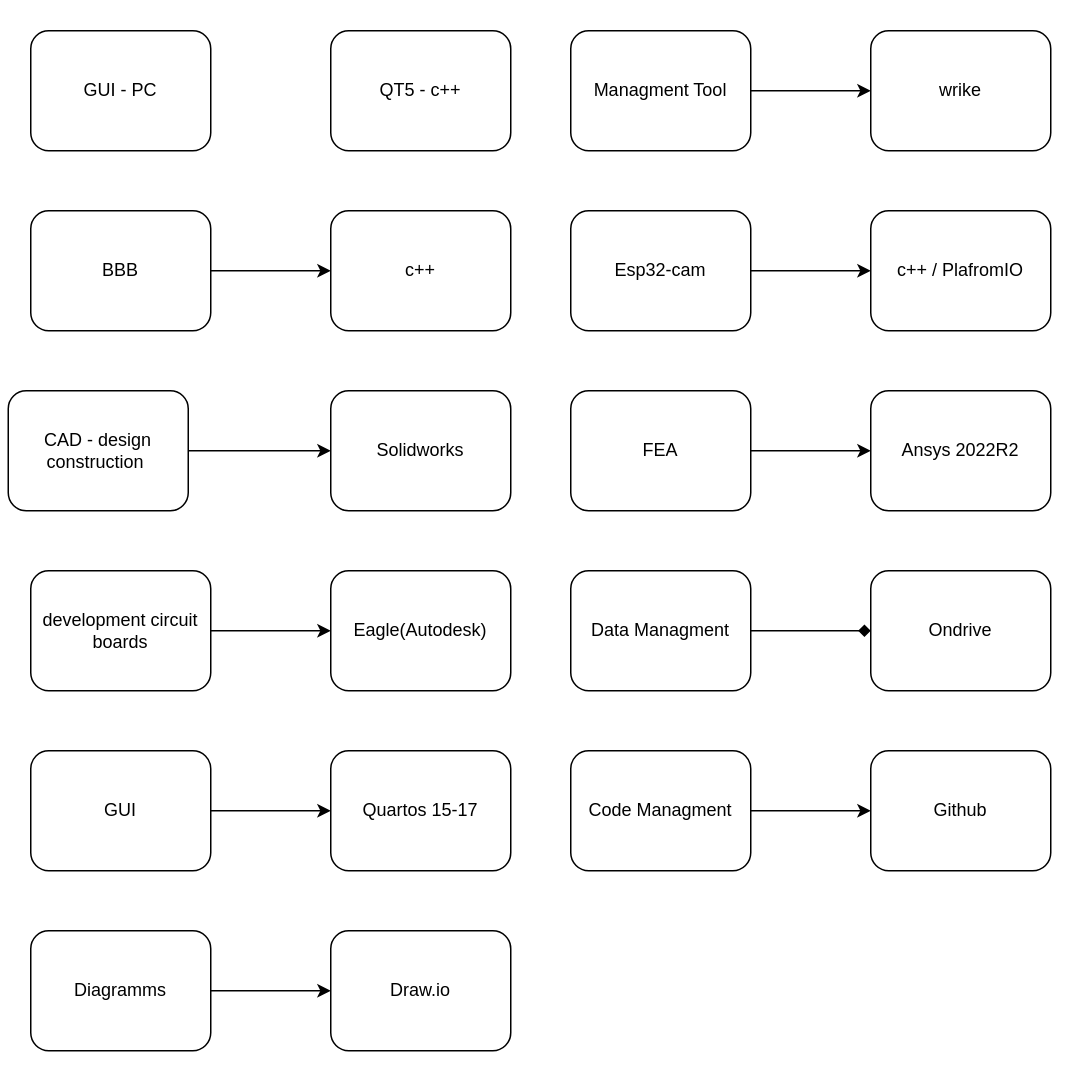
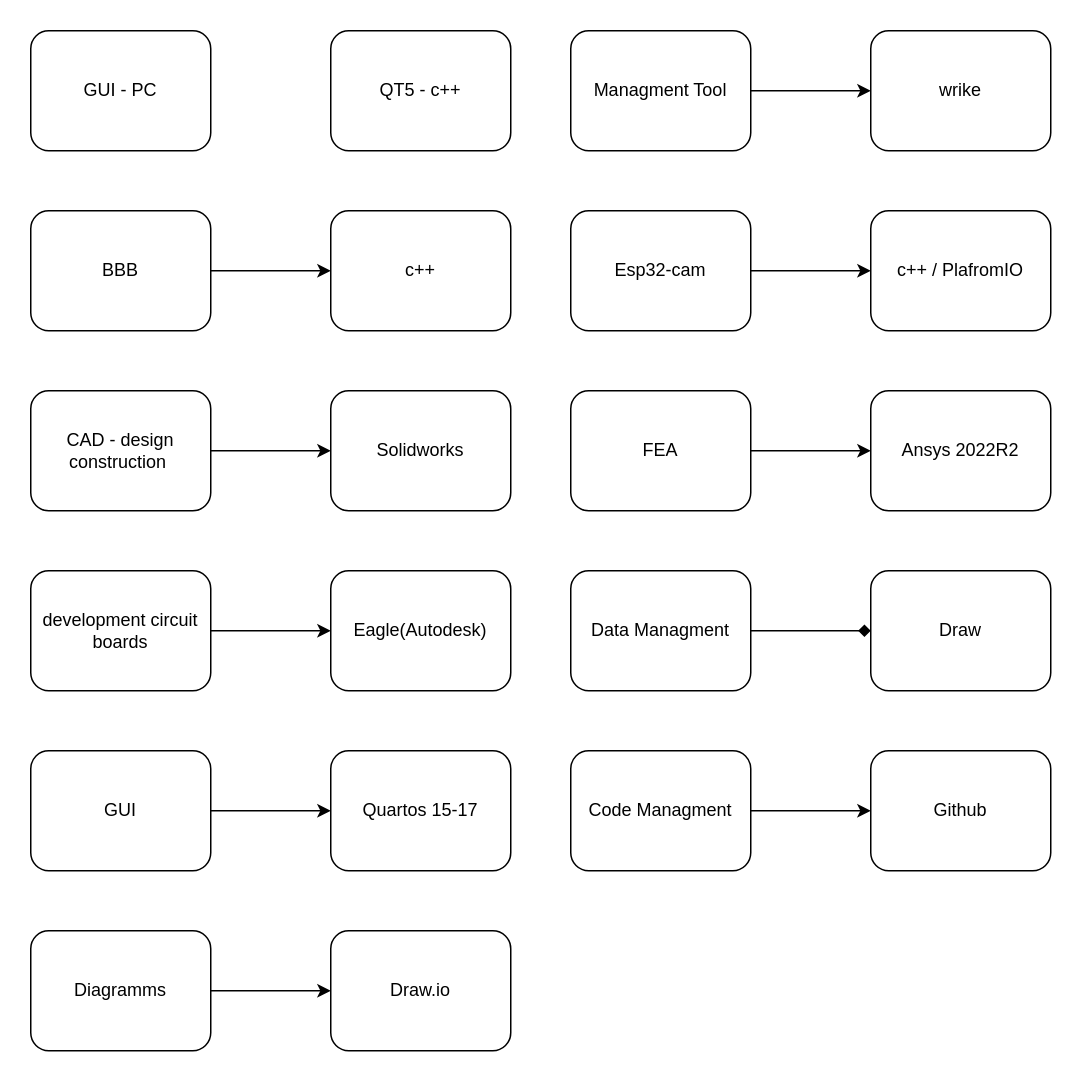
node "CAD - design construction": moved (98, 451) -> (121, 451)
node "Ondrive": label "Ondrive" -> "Draw"
